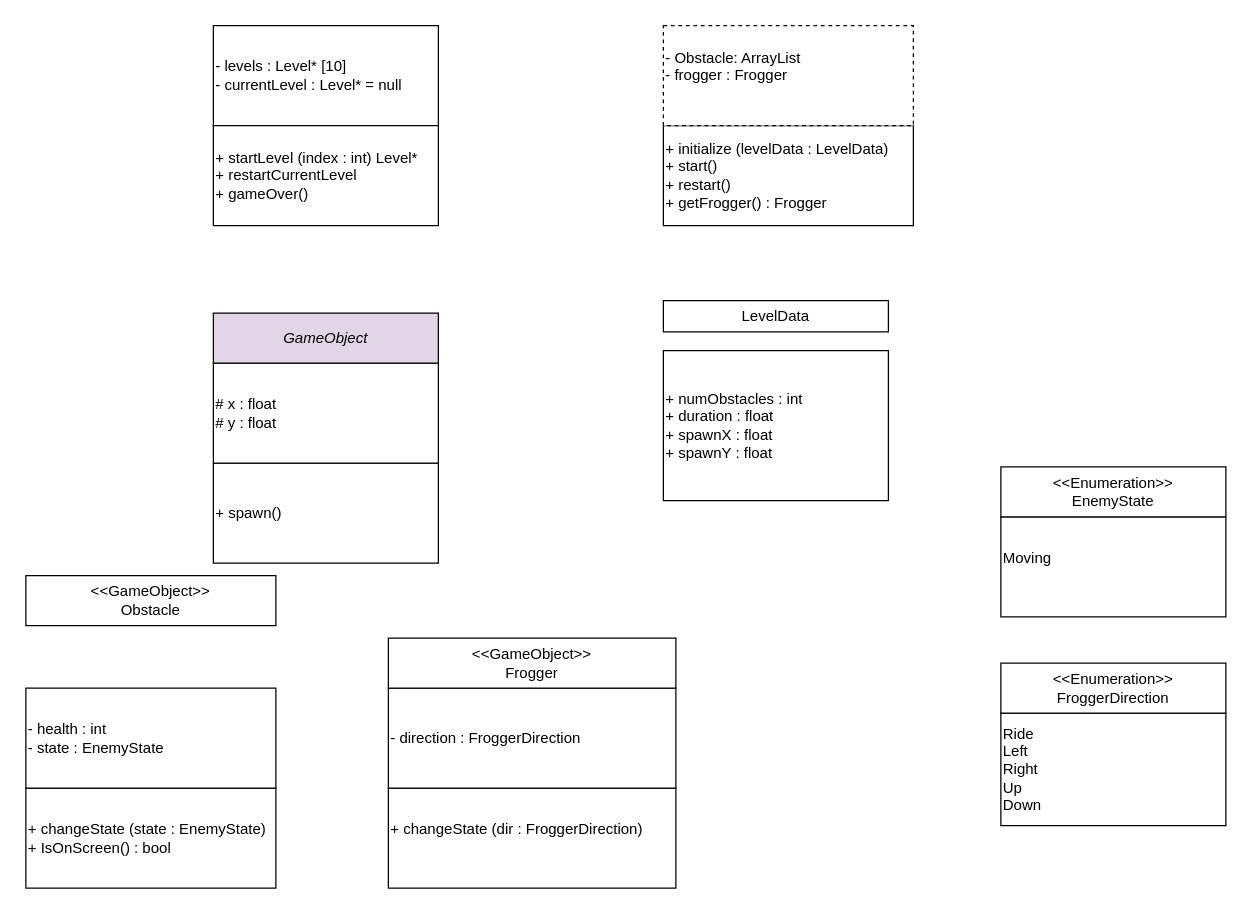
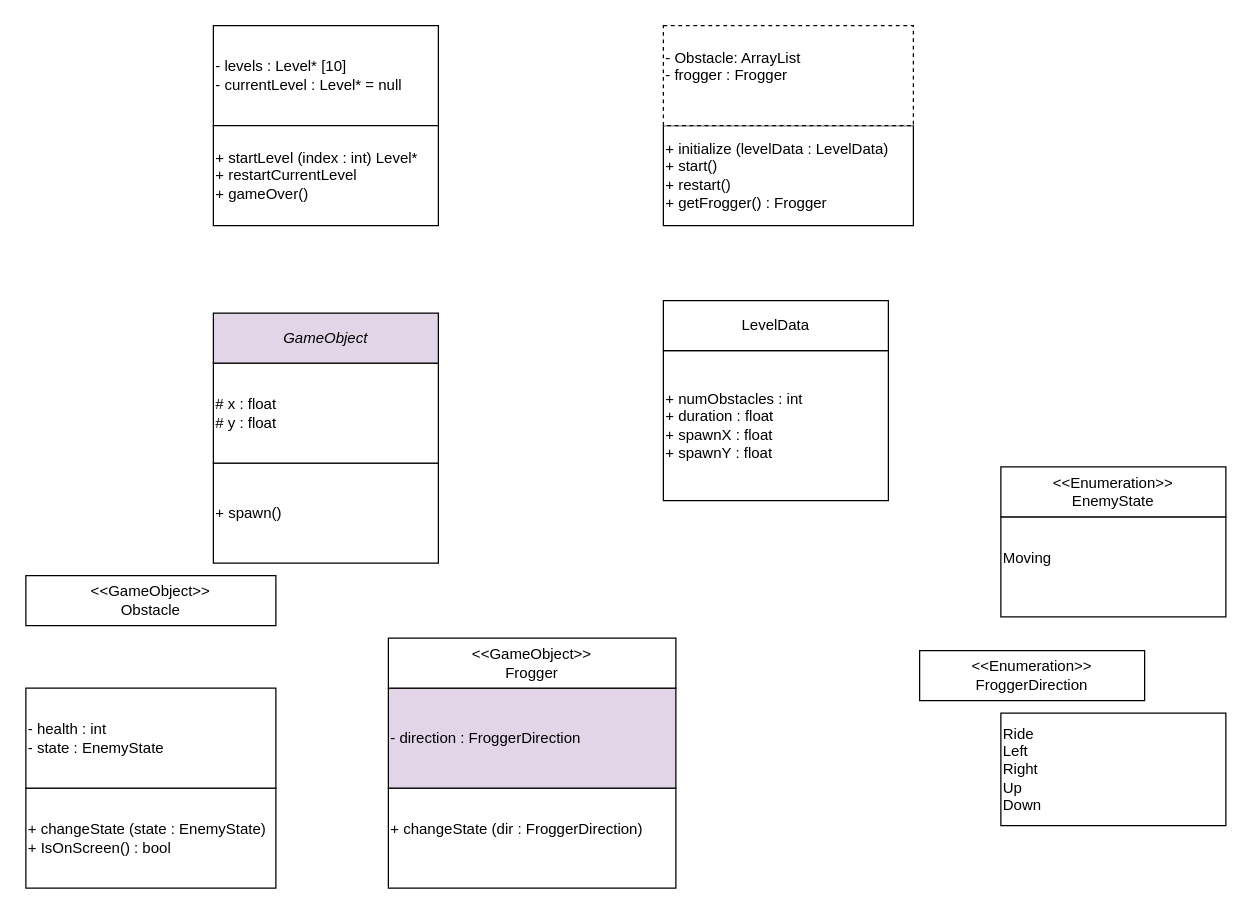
node "LevelData": size 225x31 -> 225x50
node "<<Enumeration>> FroggerDirection": moved (1113, 688) -> (1032, 676)
node "- direction : FroggerDirection": fillcolor #ffffff -> #e1d5e7
